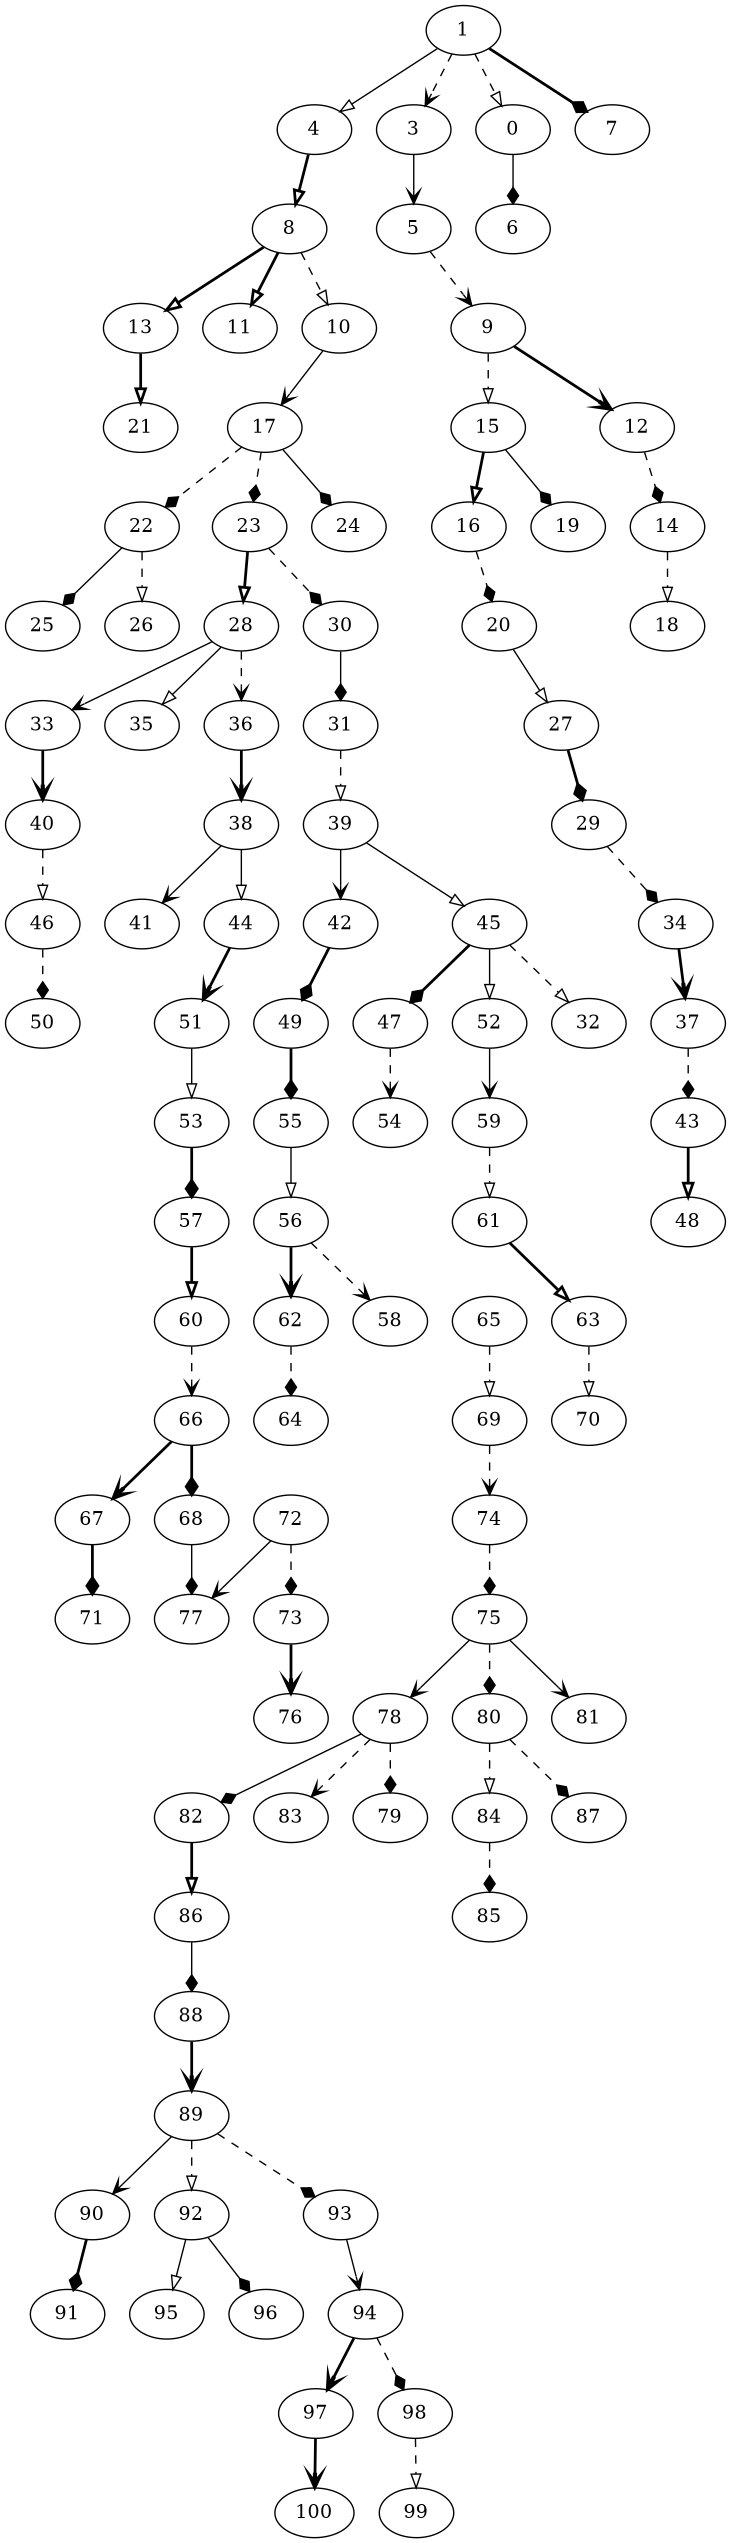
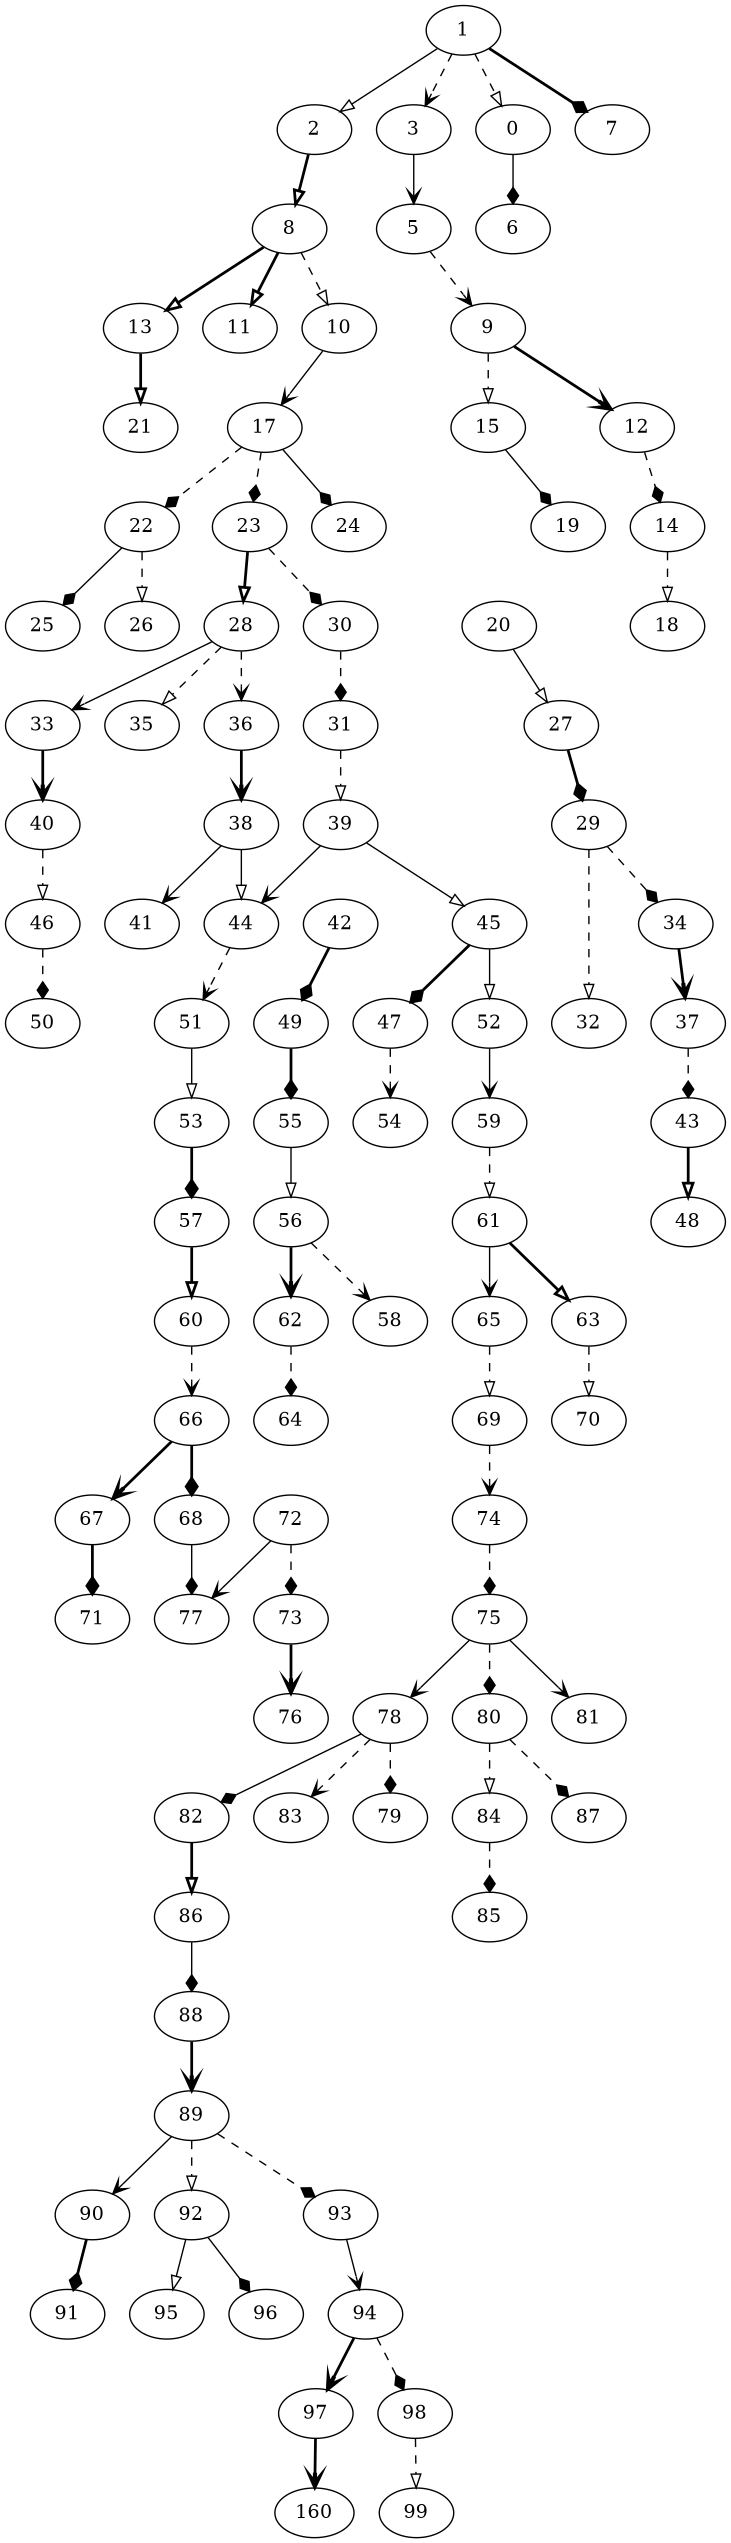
node "4": label "4" -> "2"
node "16": removed
edge "30" -> "31": style solid -> dashed
edge "28" -> "35": style solid -> dashed
edge "39" -> "42": now "39" -> "44"
edge "44" -> "51": style bold -> dashed
edge "45" -> "32": now "29" -> "32"
edge "61" -> "65": added
node "100": label "100" -> "160"
